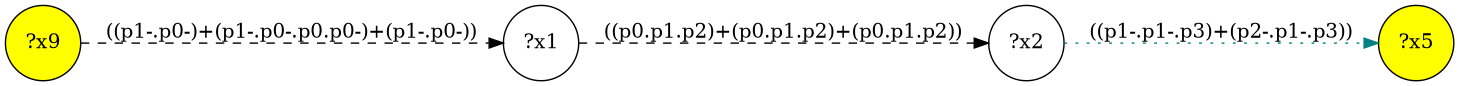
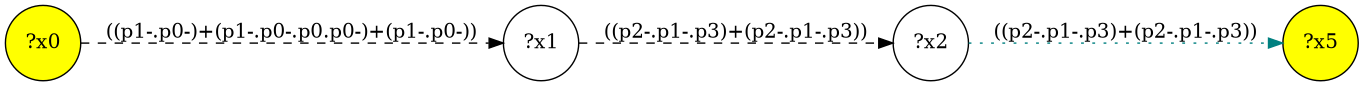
edge "?x1" -> "?x2": label "((p0.p1.p2)+(p0.p1.p2)+(p0.p1.p2))" -> "((p2-.p1-.p3)+(p2-.p1-.p3))"
edge "?x2" -> "?x5": label "((p1-.p1-.p3)+(p2-.p1-.p3))" -> "((p2-.p1-.p3)+(p2-.p1-.p3))"
node "?x9": label "?x9" -> "?x0"
